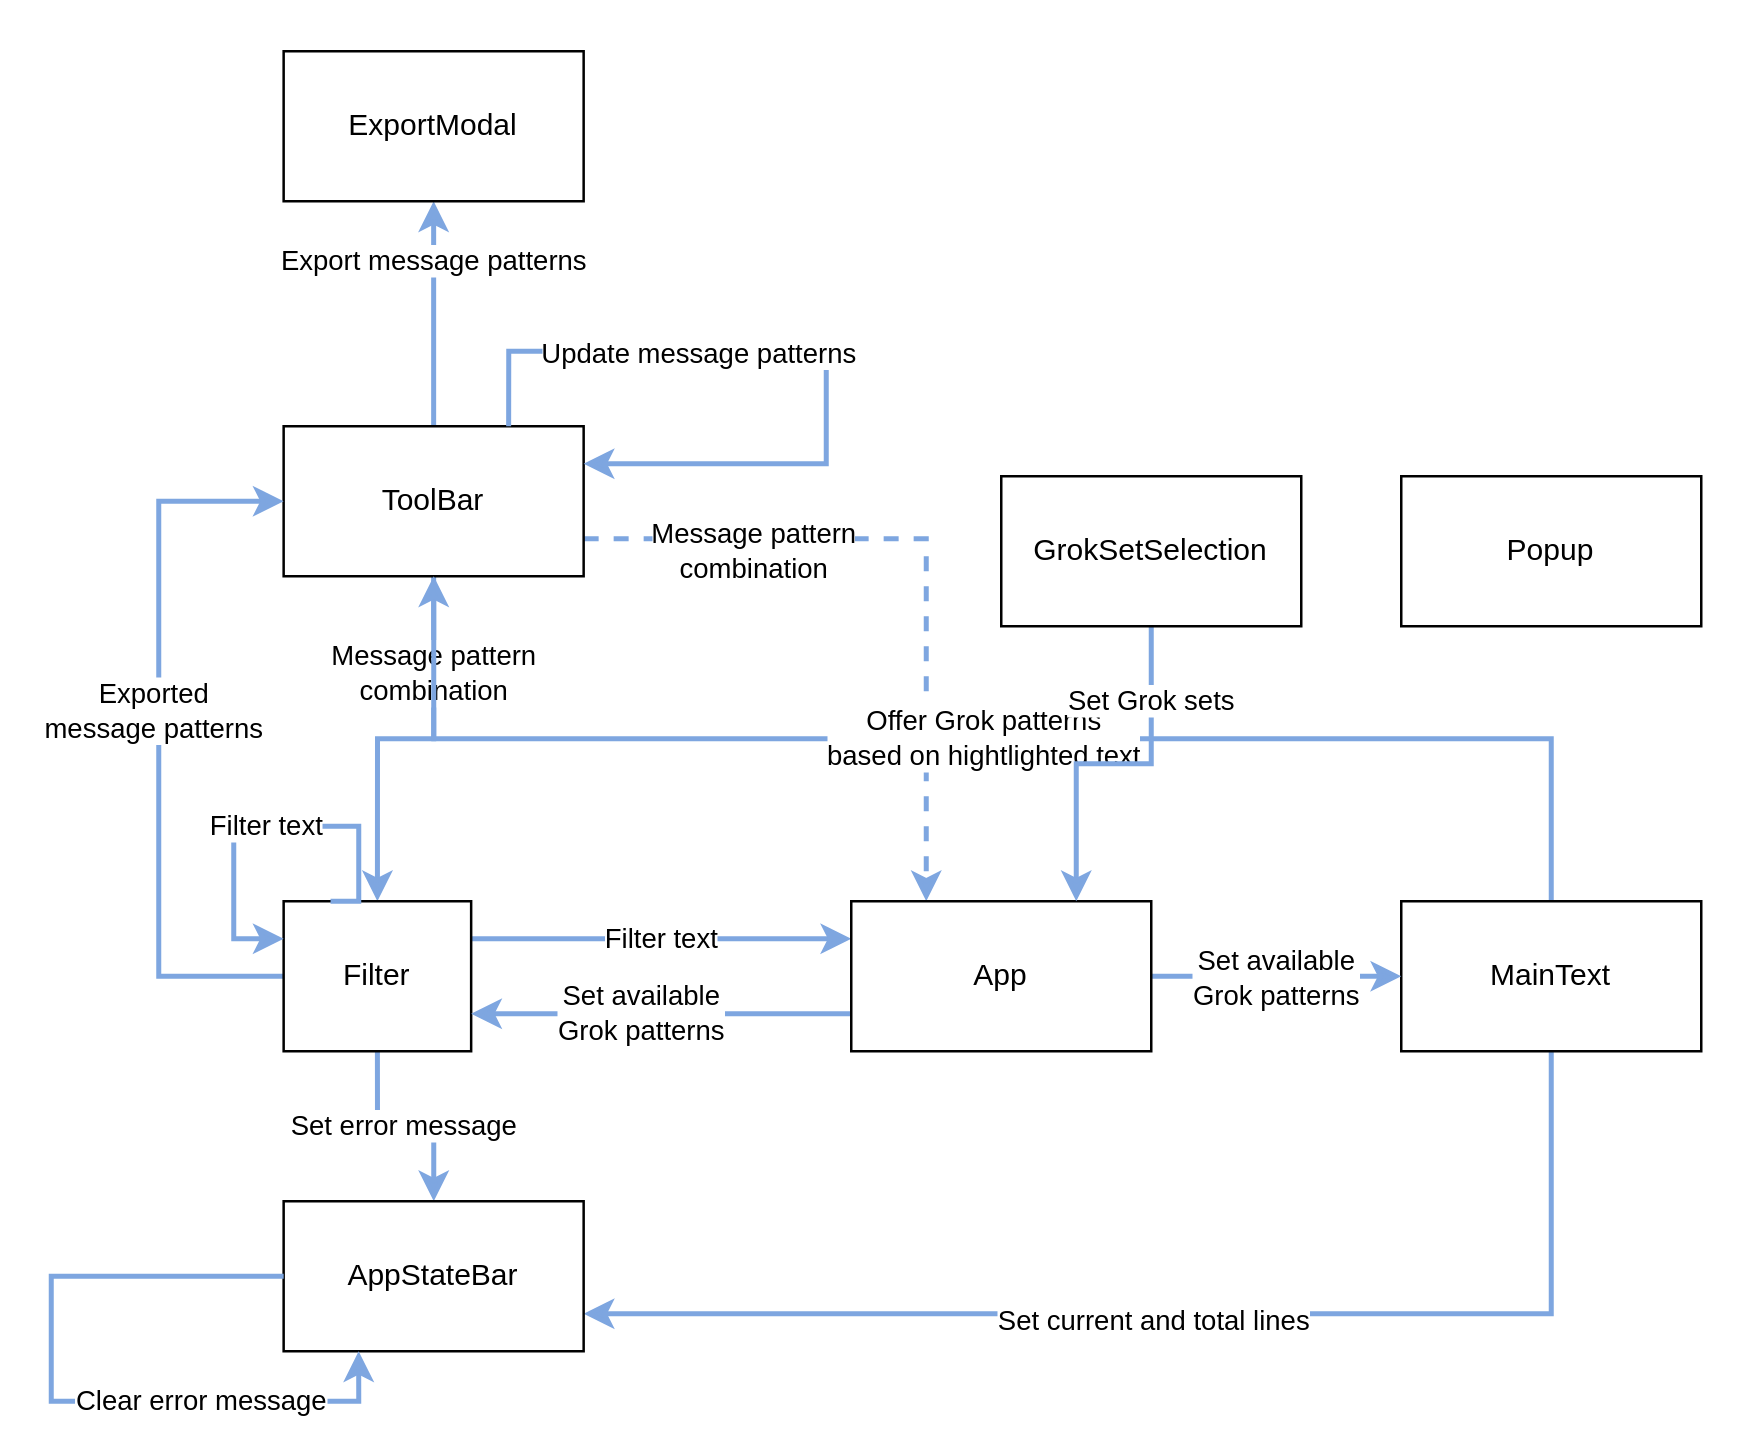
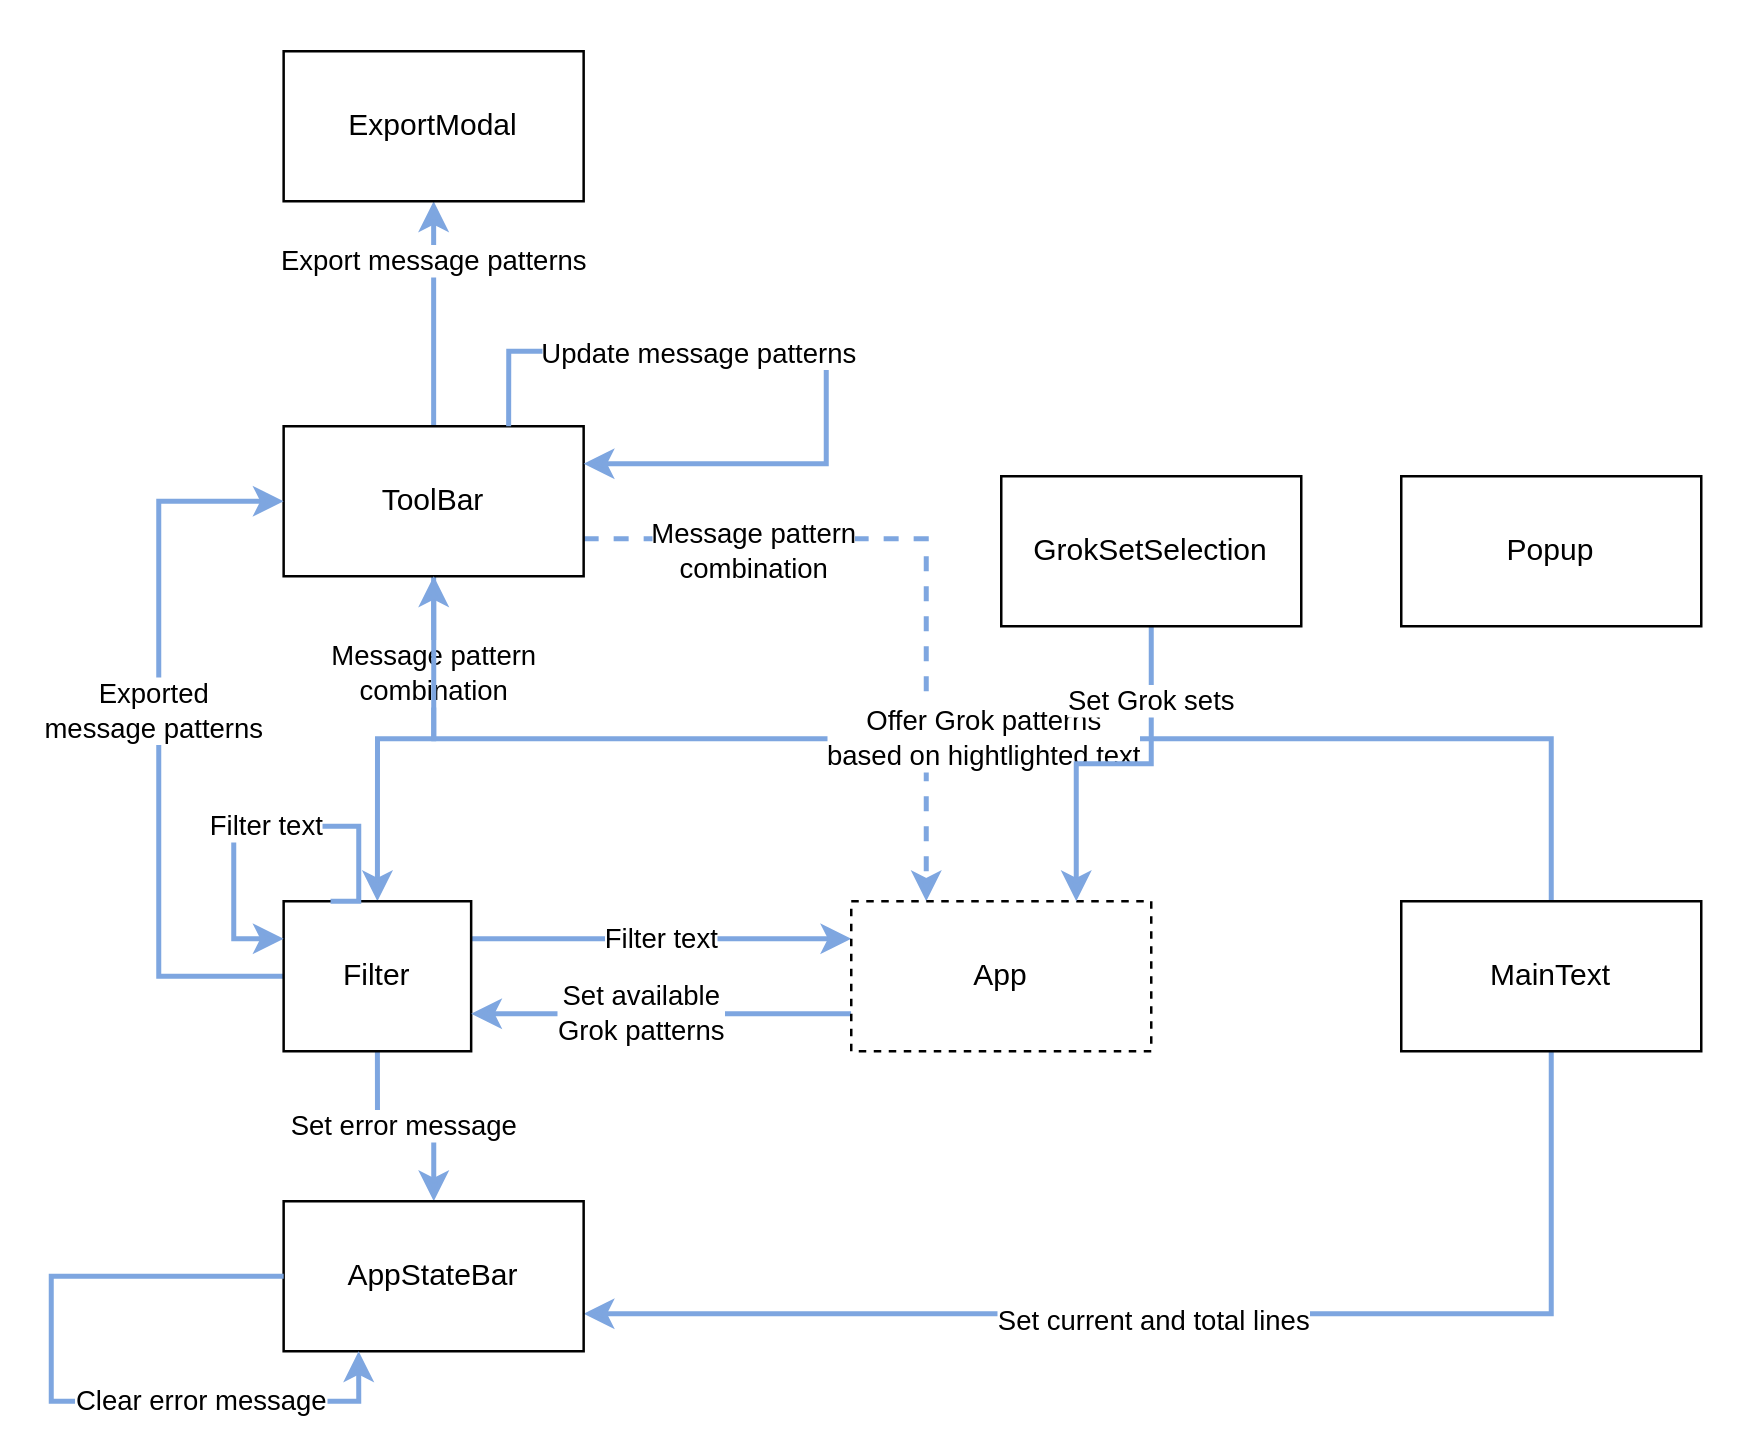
node "App": style solid -> dashed
edge "App" -> "MainText": removed, label "Set available Grok patterns"
